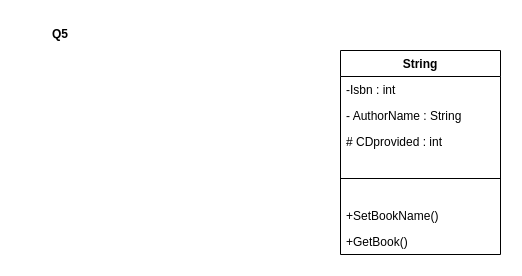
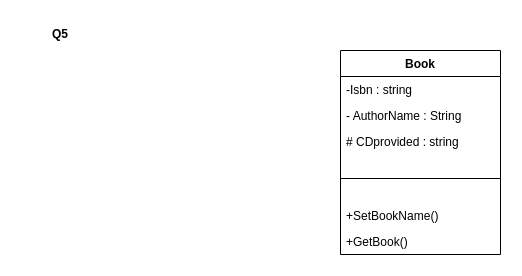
node "String": label "String" -> "Book"
node "-Isbn : int": label "-Isbn : int" -> "-Isbn : string"
node "# CDprovided : int": label "# CDprovided : int" -> "# CDprovided : string"
